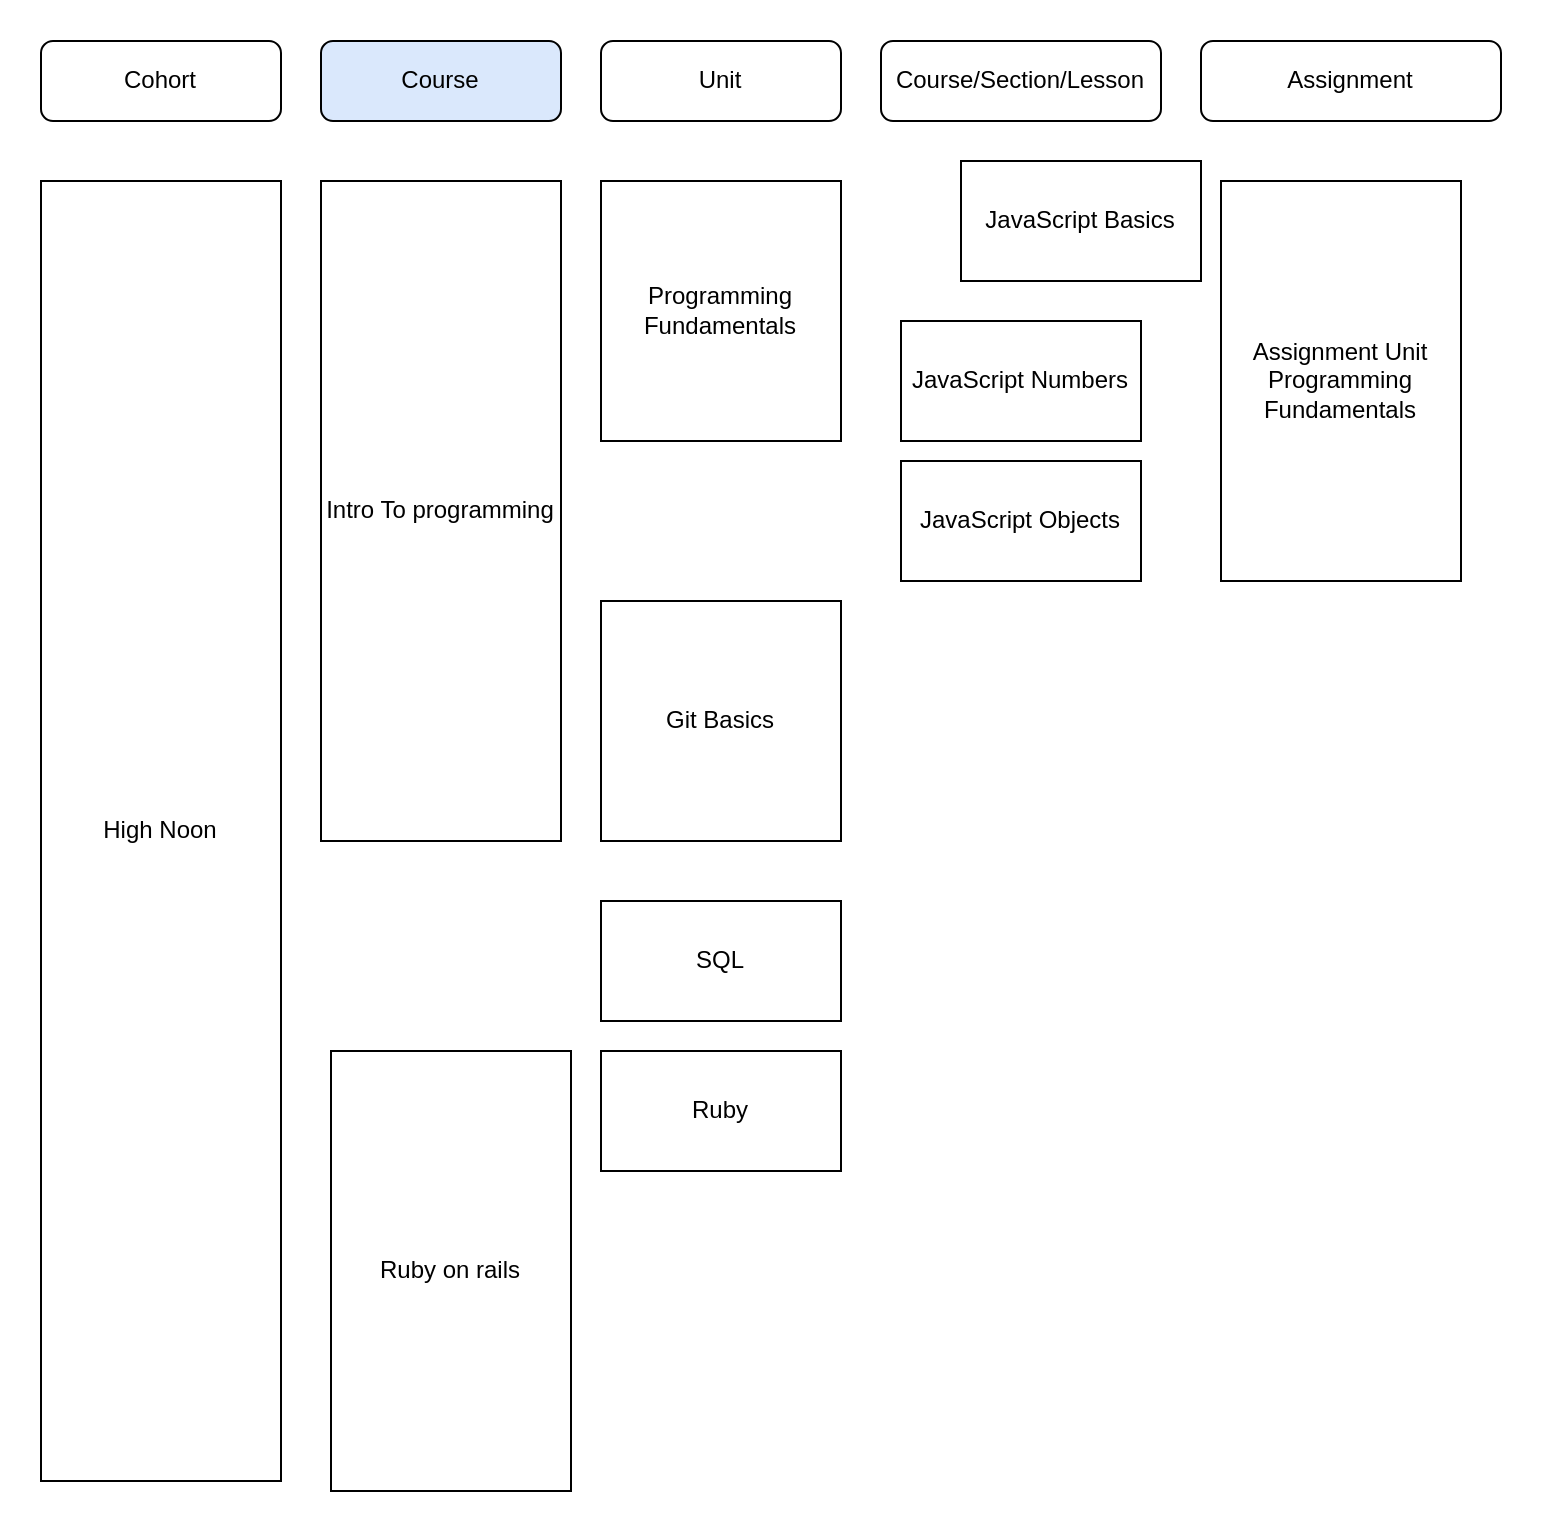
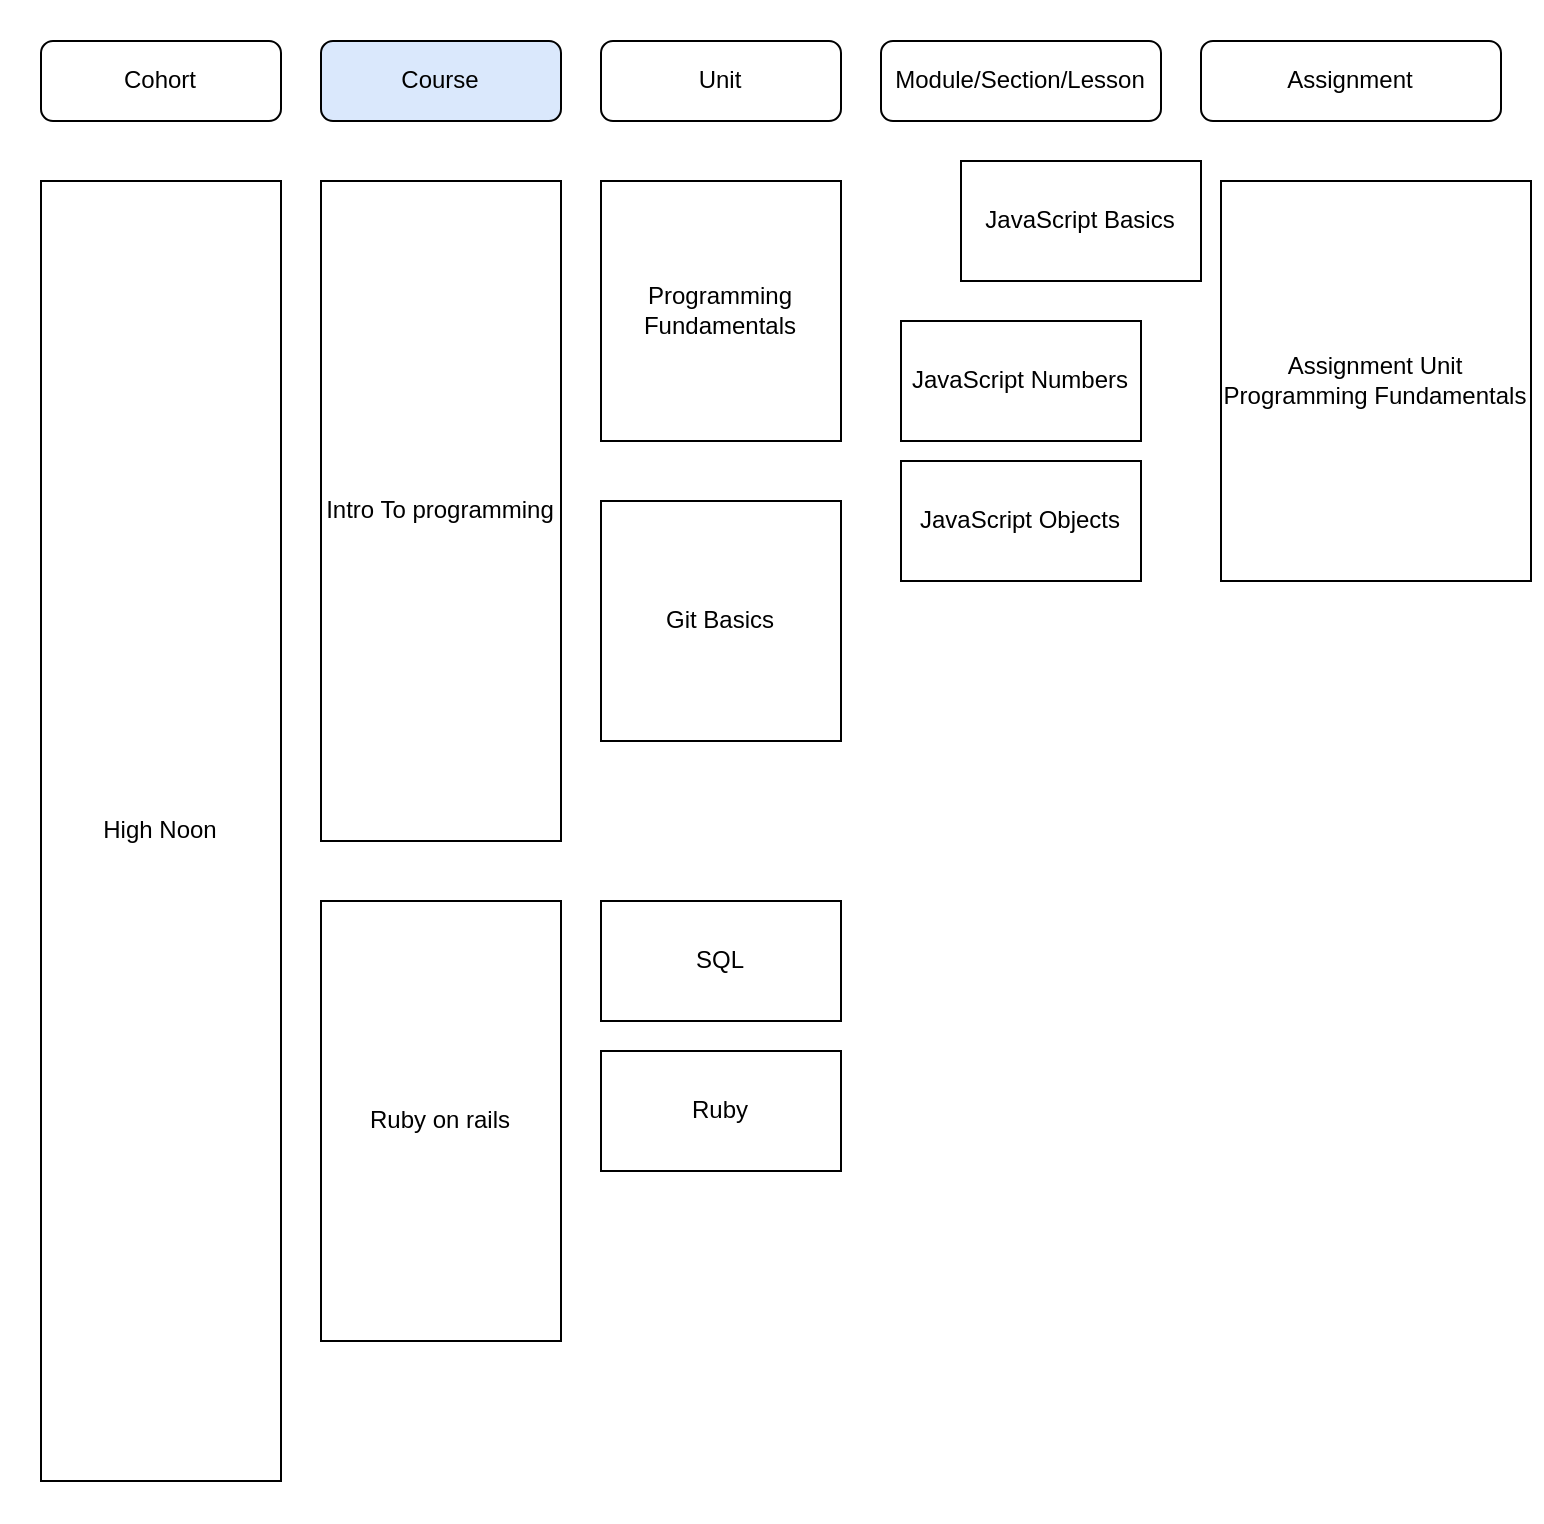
node "Course/Section/Lesson": label "Course/Section/Lesson" -> "Module/Section/Lesson"
node "Assignment Unit Programming Fundamentals": size 240x400 -> 310x400
node "Git Basics": moved (721, 721) -> (721, 621)
node "Ruby on rails": moved (451, 1271) -> (441, 1121)
